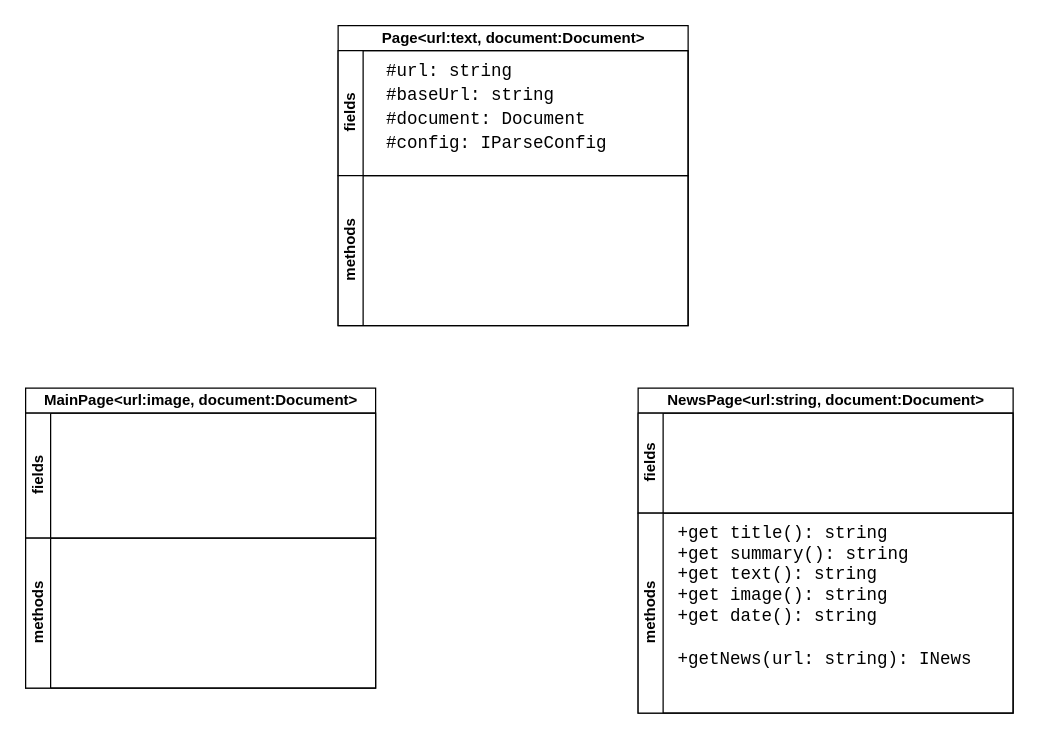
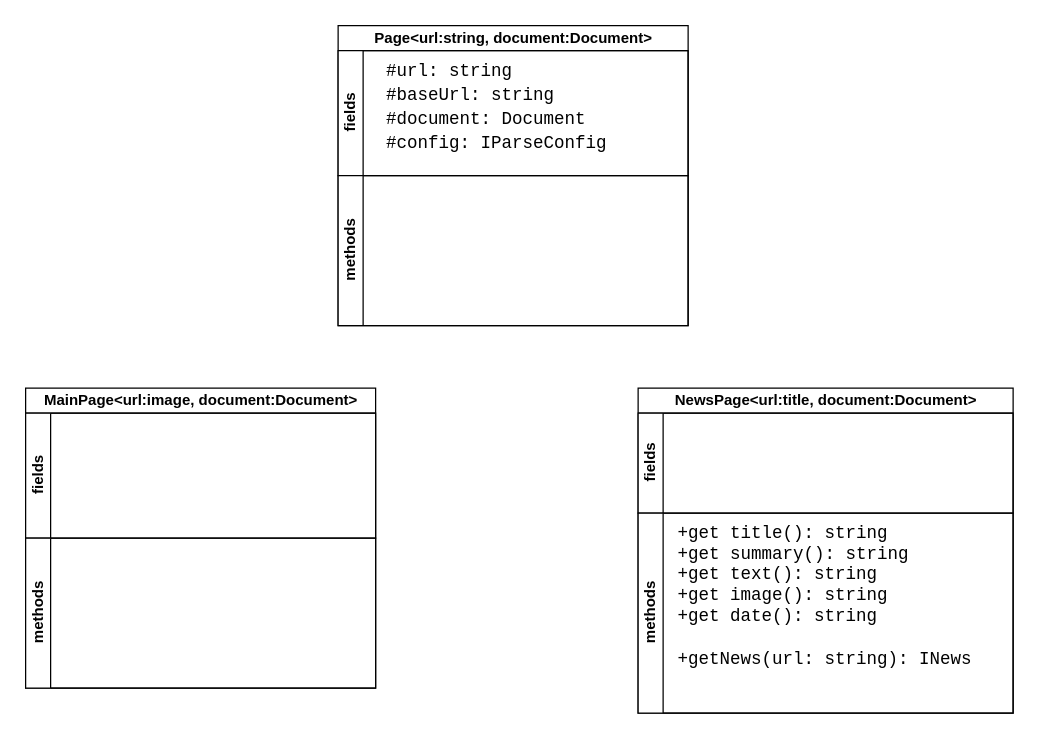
node "Page<url:text, document:Document>": label "Page<url:text, document:Document>" -> "Page<url:string, document:Document>"
node "NewsPage<url:string, document:Document>": label "NewsPage<url:string, document:Document>" -> "NewsPage<url:title, document:Document>"
